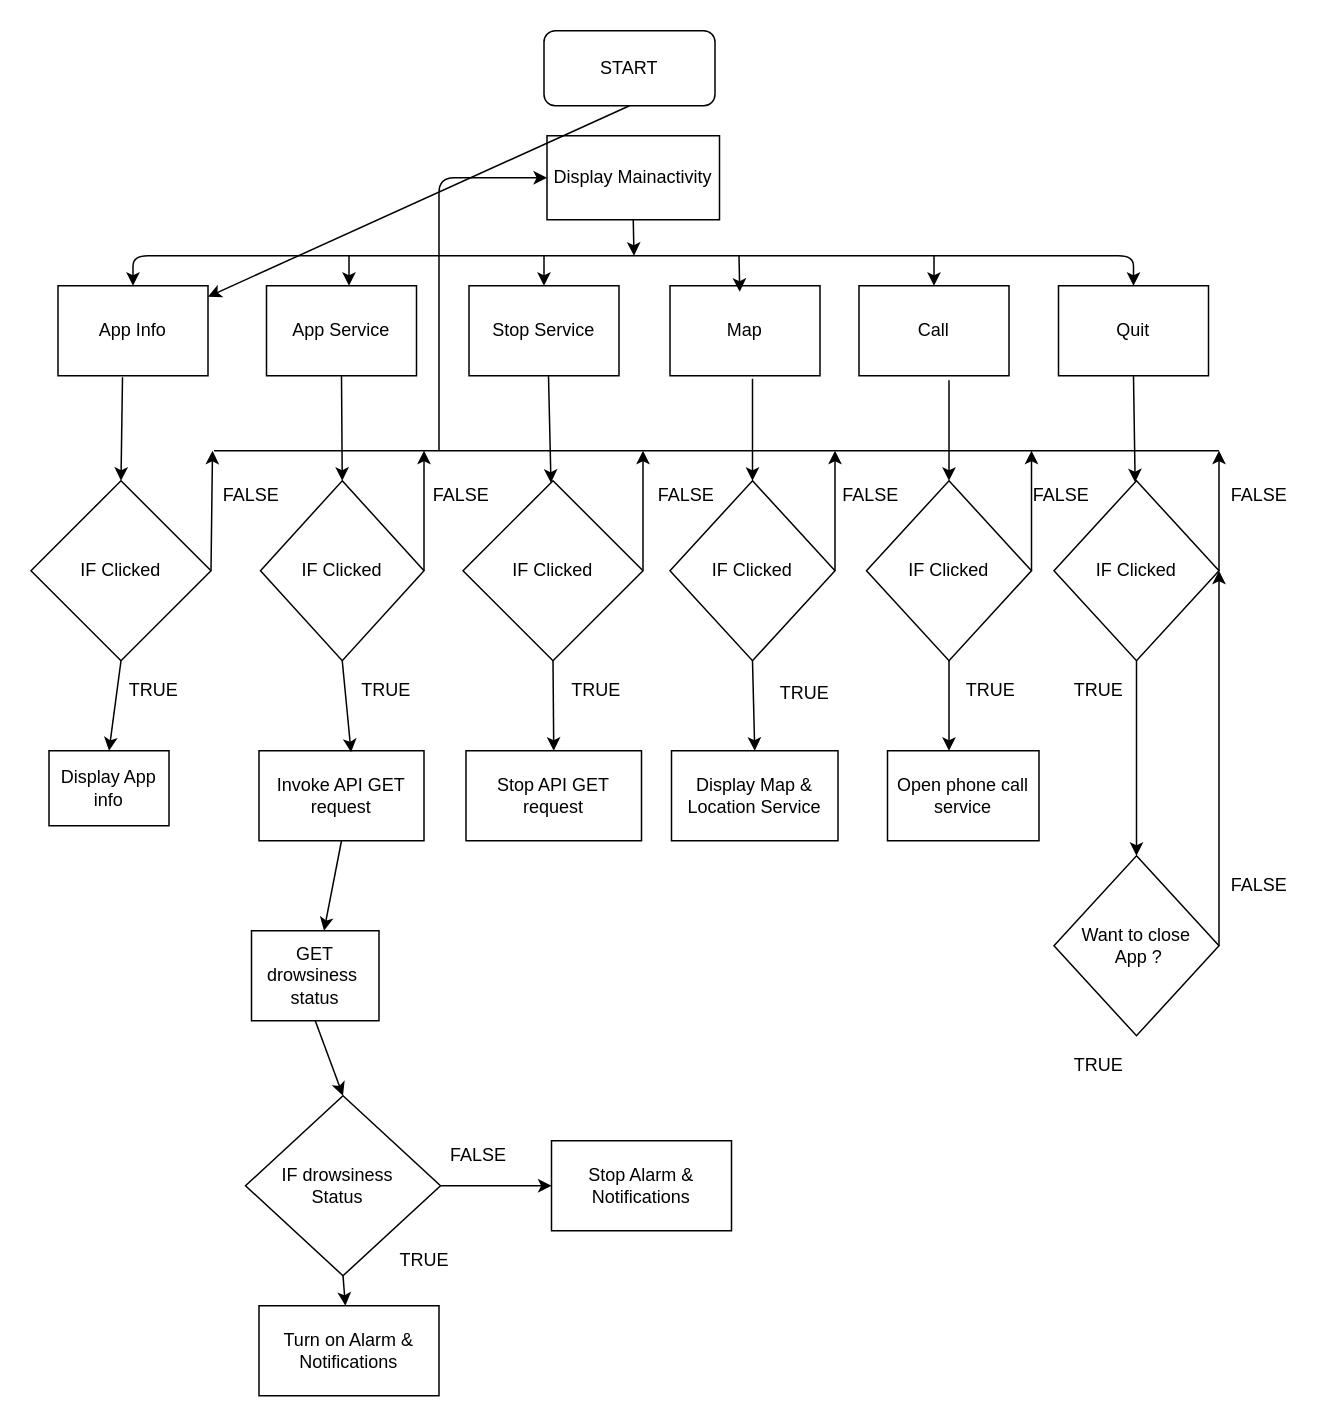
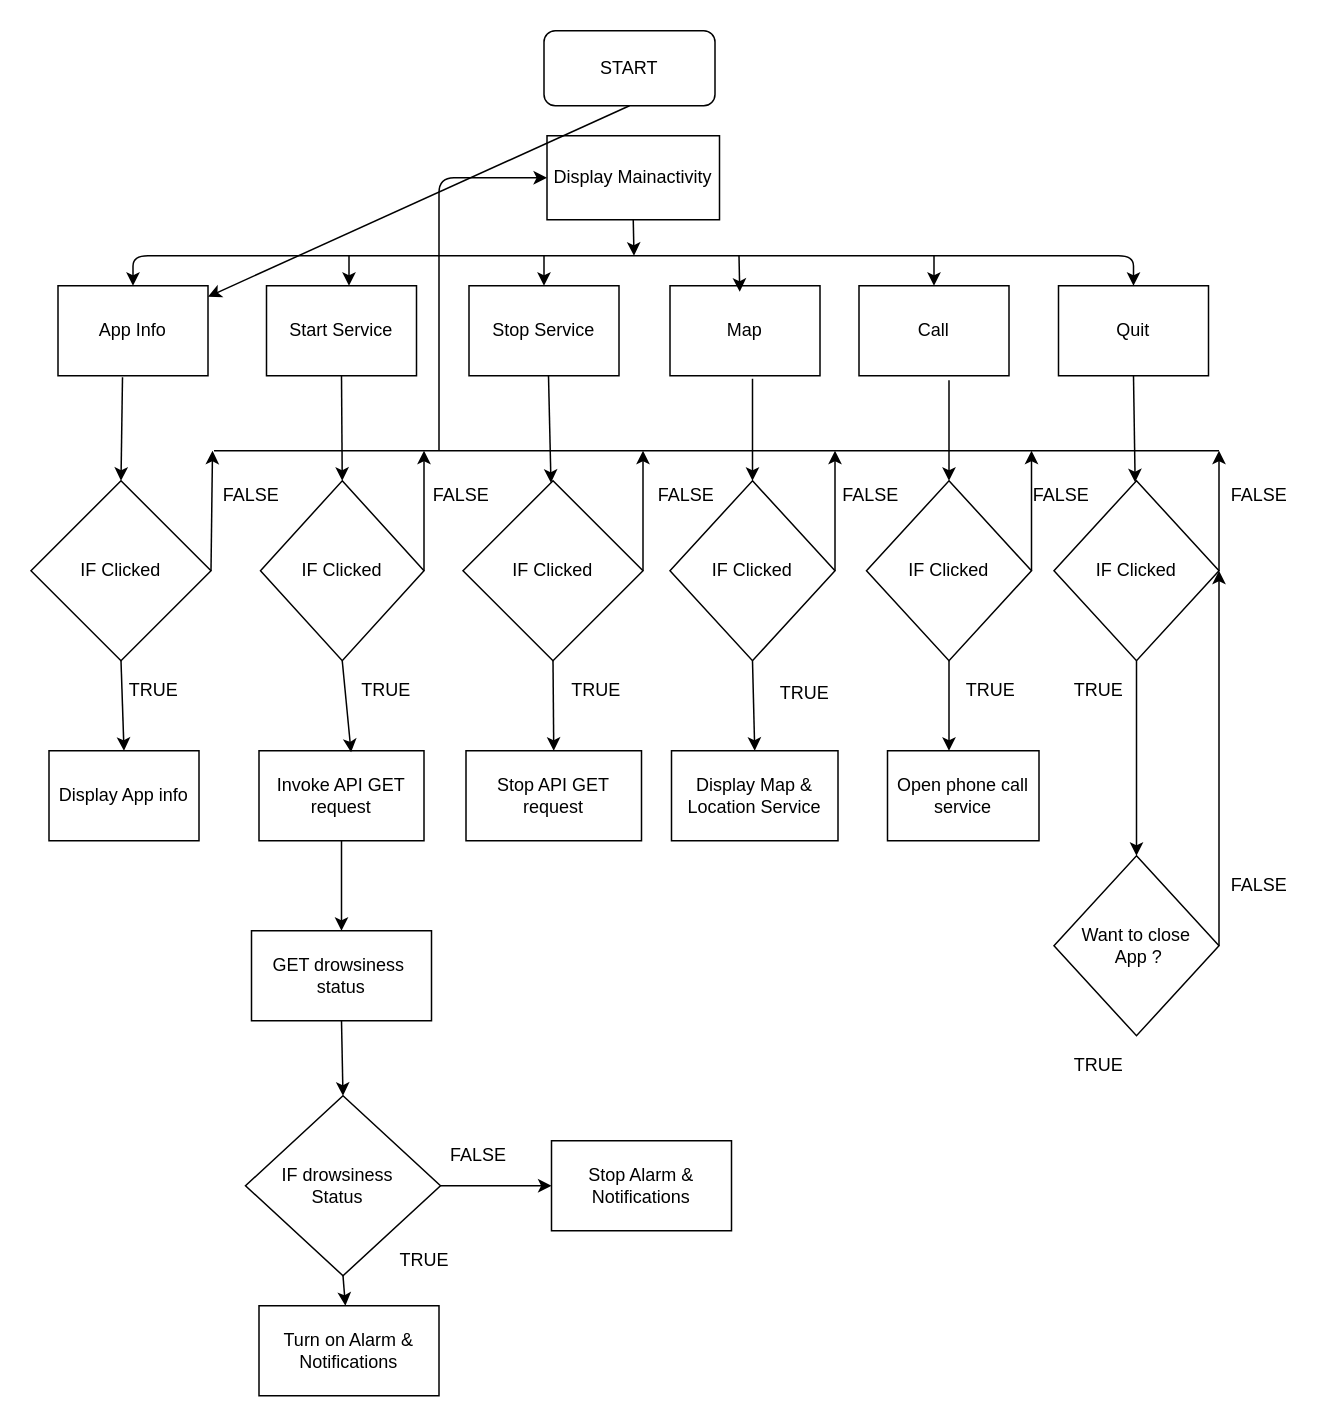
node "App Service": label "App Service" -> "Start Service"
node "Display App info": size 120x75 -> 150x90
node "GET drowsiness status": size 128x90 -> 180x90
